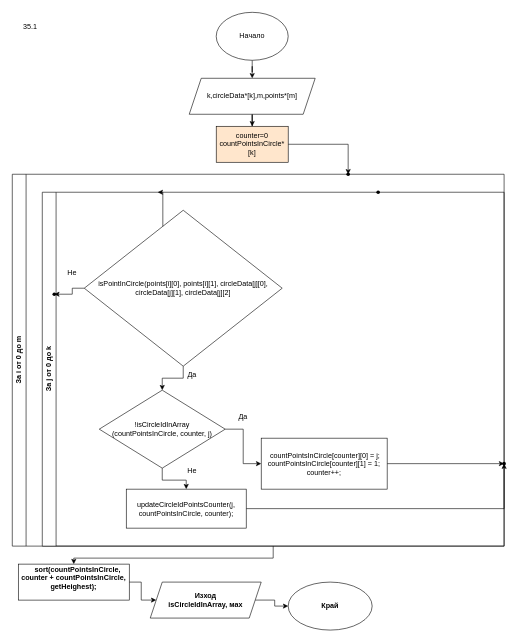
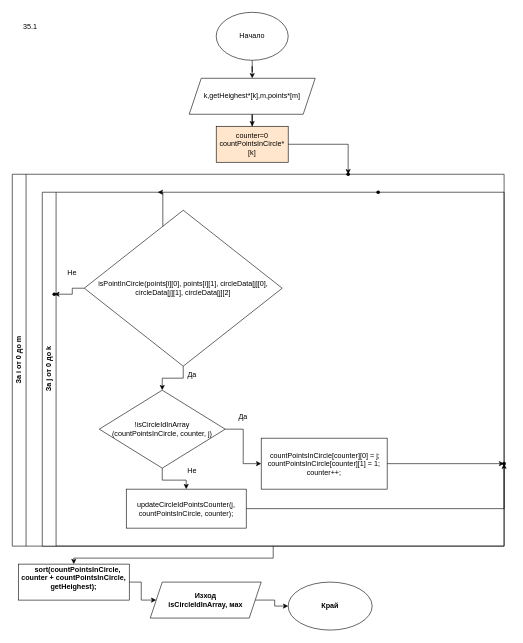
node "k,circleData*[k],m,points*[m]": label "k,circleData*[k],m,points*[m]" -> "k,getHeighest*[k],m,points*[m]"
